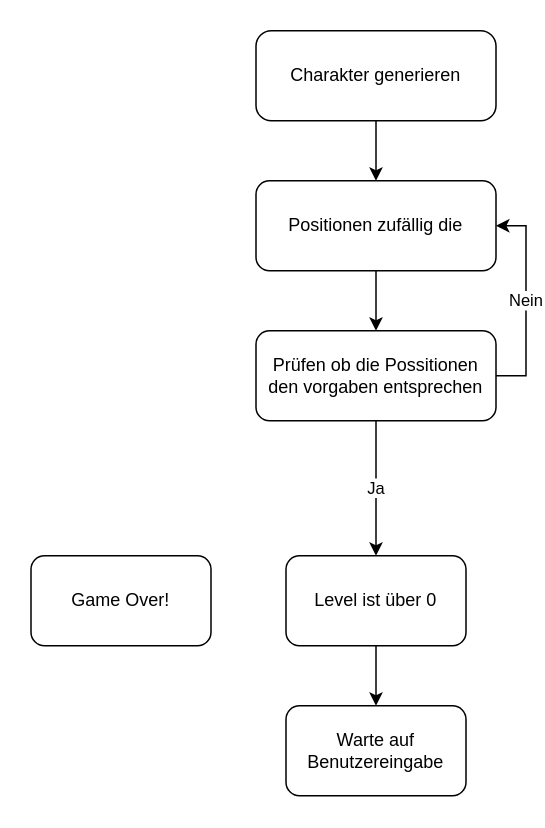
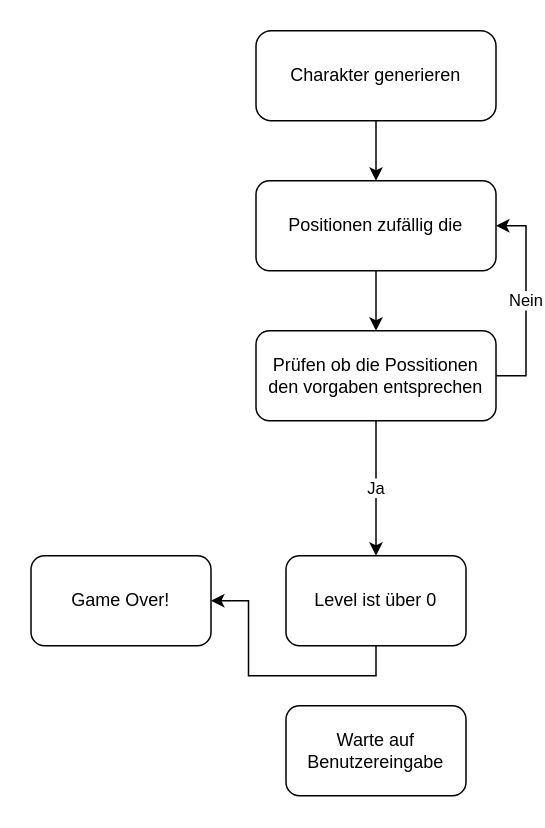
edge "Level ist über 0" -> "Warte auf Benutzereingabe": now "Level ist über 0" -> "Game Over!"
